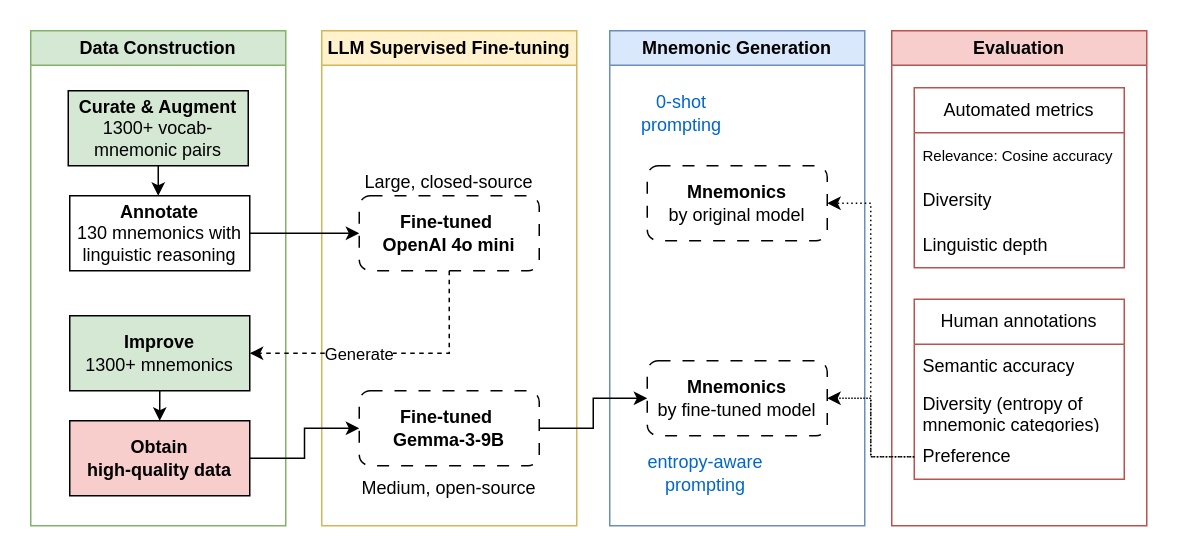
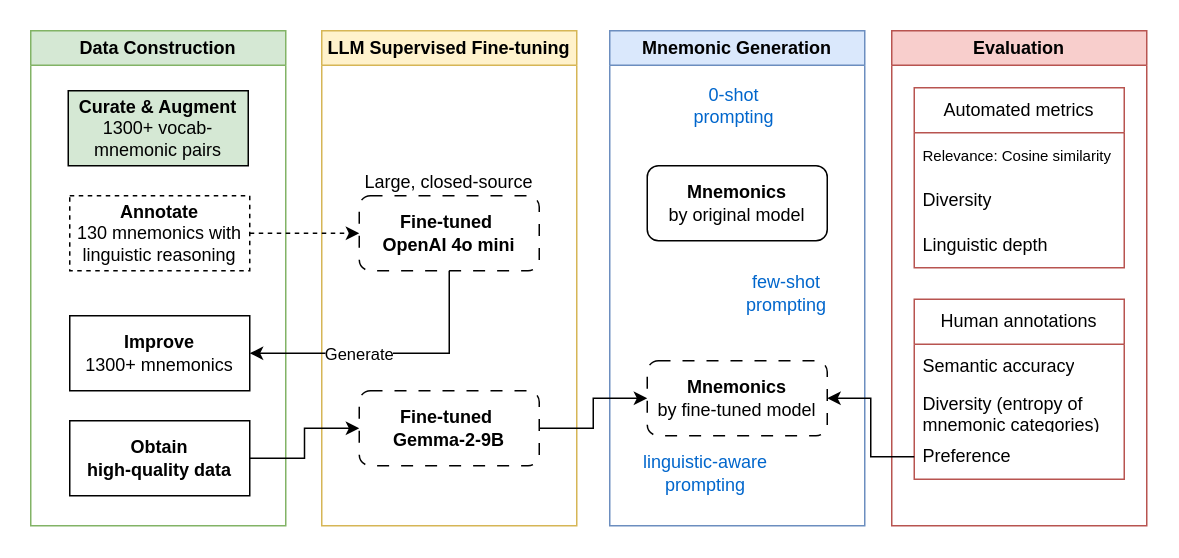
node "0-shot prompting": moved (682, 113) -> (734, 106)
node "Relevance: Cosine accuracy": label "Relevance: Cosine accuracy" -> "Relevance: Cosine similarity"
edge "Curate & Augment 1300+ vocab-mnemonic pairs" -> "Annotate 130 mnemonics with linguistic reasoning": removed
node "Mnemonics by original model": style dashed -> solid
node "Annotate 130 mnemonics with linguistic reasoning": style solid -> dashed
edge "Annotate 130 mnemonics with linguistic reasoning" -> "Fine-tuned OpenAI 4o mini": style solid -> dashed
edge "Preference" -> "Mnemonics by original model": removed
node "few-shot prompting": added
edge "Fine-tuned OpenAI 4o mini" -> "Improve 1300+ mnemonics": style dashed -> solid
node "Improve 1300+ mnemonics": fillcolor #d5e8d4 -> #ffffff
edge "Preference" -> "Mnemonics by fine-tuned model": style dashed -> solid
edge "Improve 1300+ mnemonics" -> "Obtain high-quality data": removed
node "Fine-tuned Gemma-3-9B": label "Fine-tuned Gemma-3-9B" -> "Fine-tuned Gemma-2-9B"
node "Obtain high-quality data": fillcolor #f8cecc -> #ffffff
node "entropy-aware prompting": label "entropy-aware prompting" -> "linguistic-aware prompting"
node "Medium, open-source": removed
